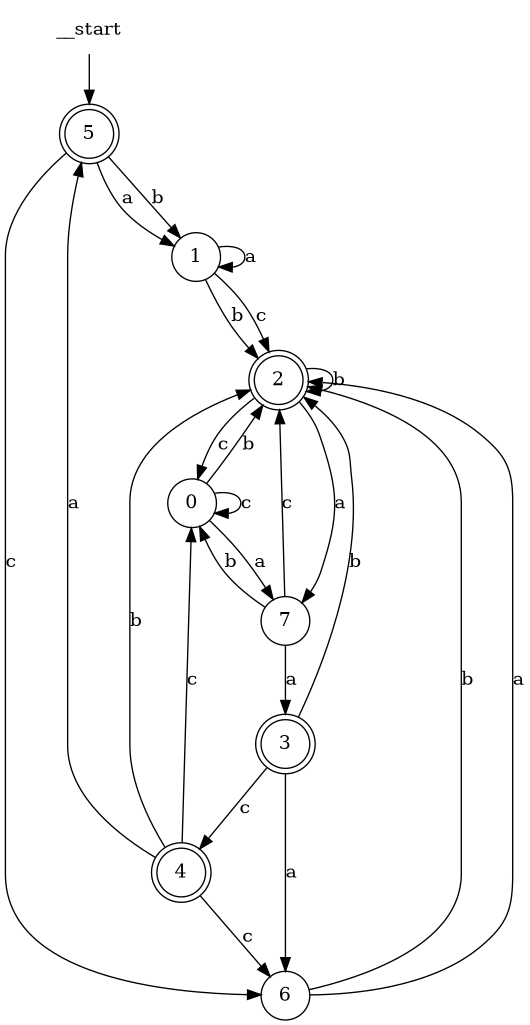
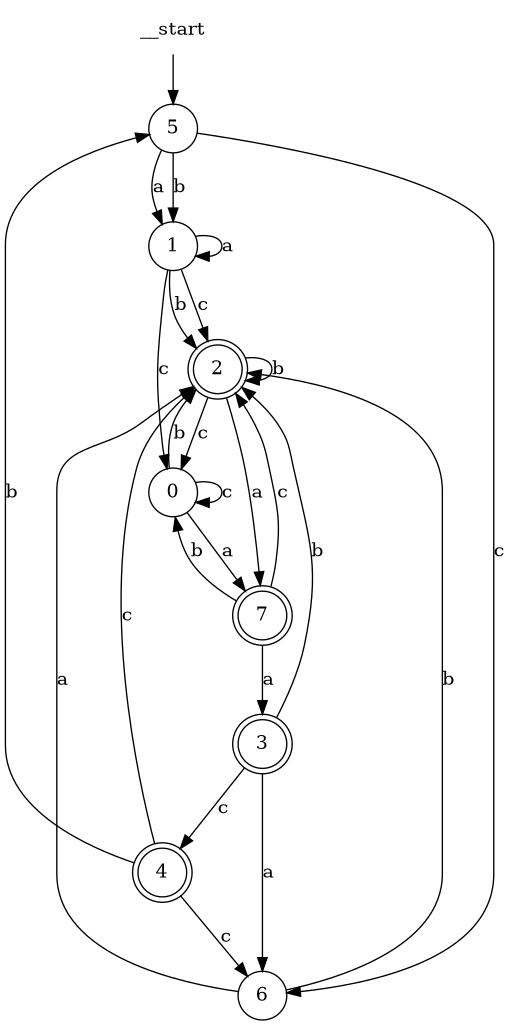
node "5": shape doublecircle -> circle
edge "4" -> "5": label "a" -> "b"
edge "4" -> "2": label "b" -> "c"
node "7": shape circle -> doublecircle
edge "4" -> "0": now "1" -> "0"
